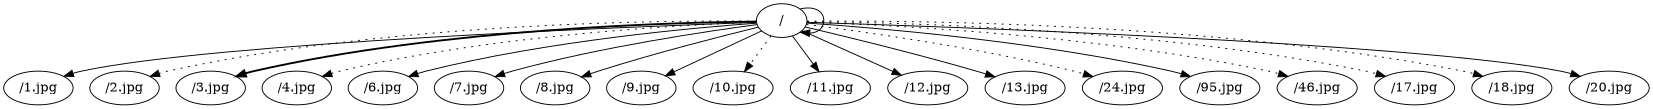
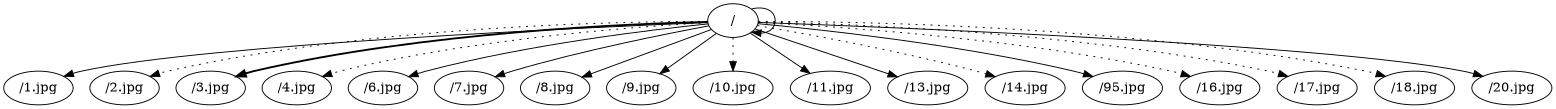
node "/12.jpg": removed
node "/24.jpg": label "/24.jpg" -> "/14.jpg"
node "/46.jpg": label "/46.jpg" -> "/16.jpg"
